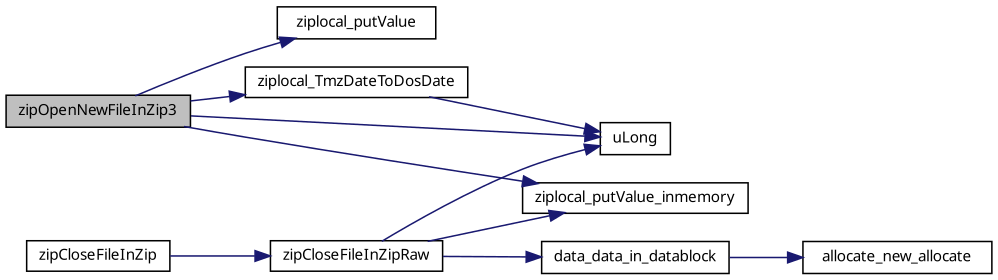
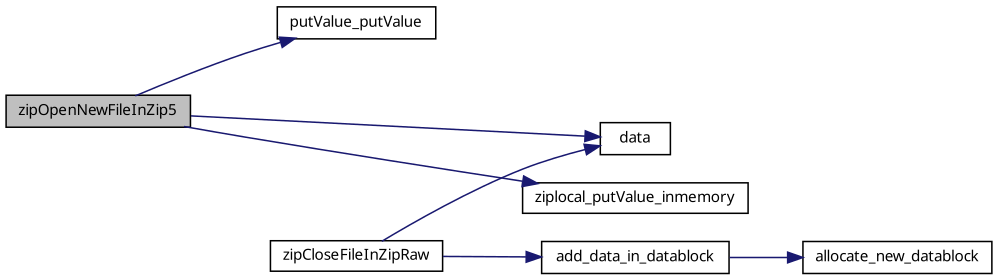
node "ziplocal_putValue": label "ziplocal_putValue" -> "putValue_putValue"
node "ziplocal_TmzDateToDosDate": removed
node "zipOpenNewFileInZip3": label "zipOpenNewFileInZip3" -> "zipOpenNewFileInZip5"
node "uLong": label "uLong" -> "data"
edge "zipCloseFileInZipRaw" -> "ziplocal_putValue_inmemory": removed
node "zipCloseFileInZip": removed
node "data_data_in_datablock": label "data_data_in_datablock" -> "add_data_in_datablock"
node "allocate_new_allocate": label "allocate_new_allocate" -> "allocate_new_datablock"
